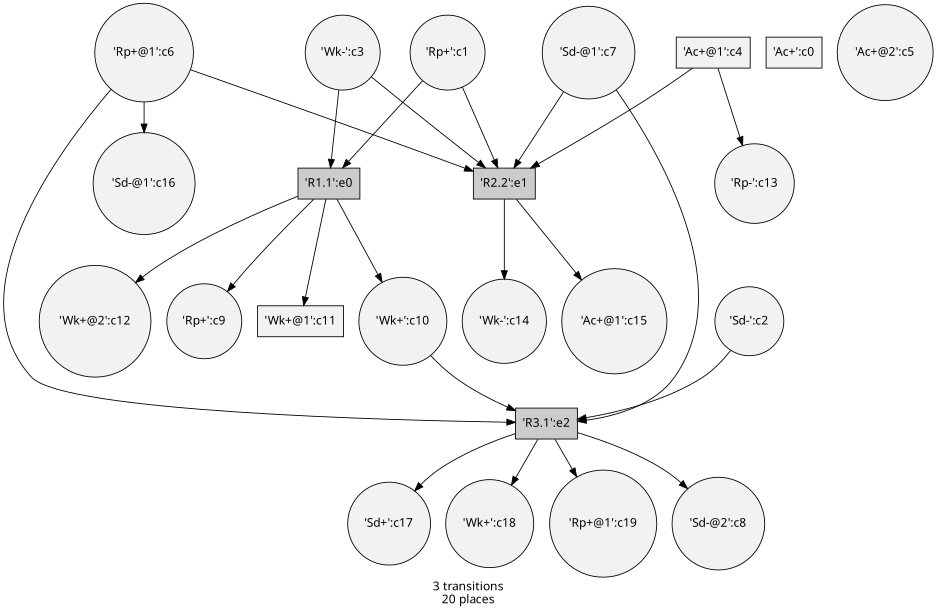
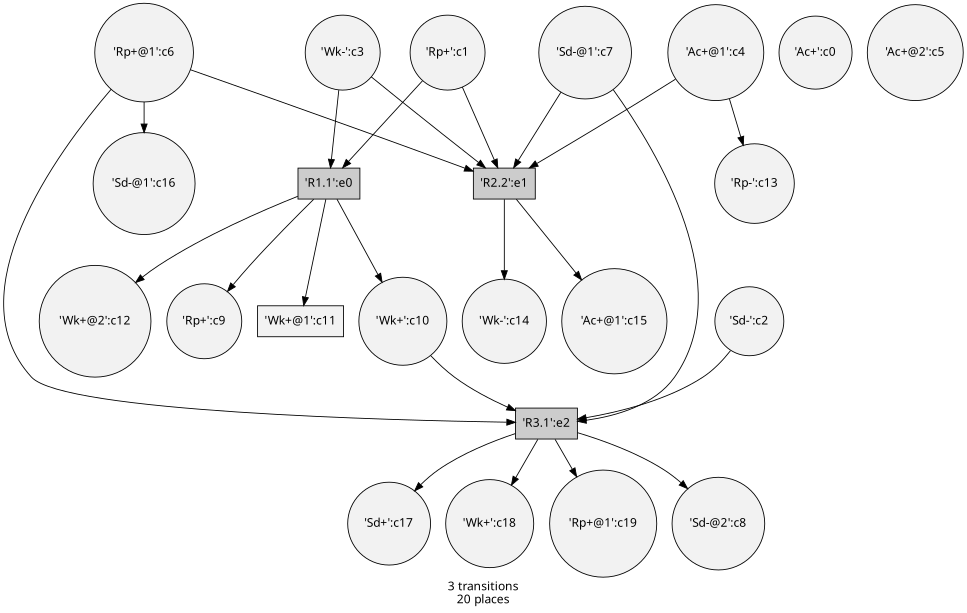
node "'Ac+@1':c4": shape box -> circle
node "'Ac+':c0": shape box -> circle
